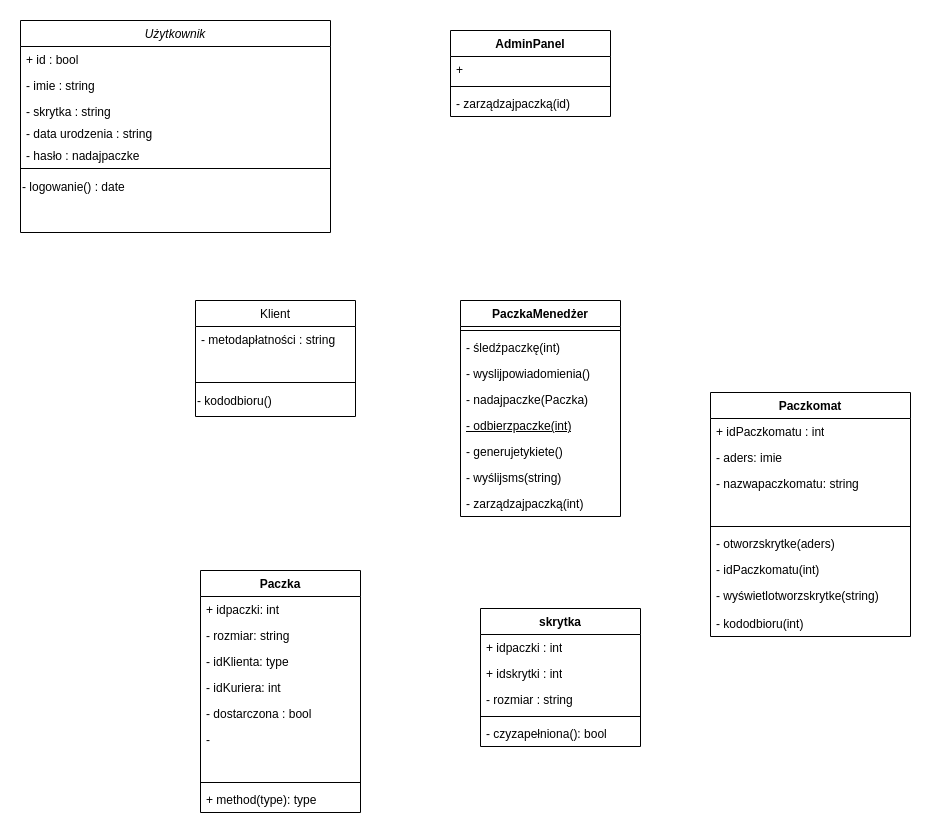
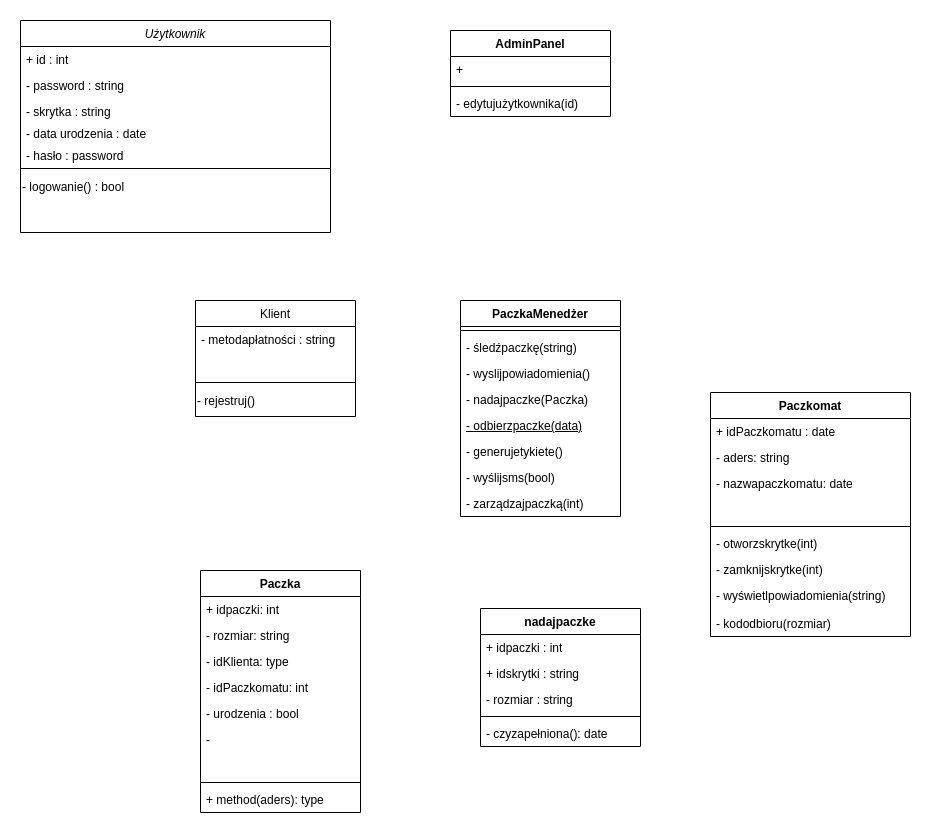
node "+ id : bool": label "+ id : bool" -> "+ id : int"
node "- imie : string": label "- imie : string" -> "- password : string"
node "- zarządzajpaczką(id)": label "- zarządzajpaczką(id)" -> "- edytujużytkownika(id)"
node "- data urodzenia : string": label "- data urodzenia : string" -> "- data urodzenia : date"
node "- hasło : nadajpaczke": label "- hasło : nadajpaczke" -> "- hasło : password"
node "- logowanie() : date": label "- logowanie() : date" -> "- logowanie() : bool"
node "- śledźpaczkę(int)": label "- śledźpaczkę(int)" -> "- śledźpaczkę(string)"
node "- kododbioru()": label "- kododbioru()" -> "- rejestruj()"
node "- odbierzpaczke(int)": label "- odbierzpaczke(int)" -> "- odbierzpaczke(data)"
node "+ idPaczkomatu : int": label "+ idPaczkomatu : int" -> "+ idPaczkomatu : date"
node "- aders: imie": label "- aders: imie" -> "- aders: string"
node "- wyślijsms(string)": label "- wyślijsms(string)" -> "- wyślijsms(bool)"
node "- nazwapaczkomatu: string": label "- nazwapaczkomatu: string" -> "- nazwapaczkomatu: date"
node "- otworzskrytke(aders)": label "- otworzskrytke(aders)" -> "- otworzskrytke(int)"
node "- idPaczkomatu(int)": label "- idPaczkomatu(int)" -> "- zamknijskrytke(int)"
node "- wyświetlotworzskrytke(string)": label "- wyświetlotworzskrytke(string)" -> "- wyświetlpowiadomienia(string)"
node "skrytka": label "skrytka" -> "nadajpaczke"
node "- kododbioru(int)": label "- kododbioru(int)" -> "- kododbioru(rozmiar)"
node "+ idskrytki : int": label "+ idskrytki : int" -> "+ idskrytki : string"
node "- idKuriera: int": label "- idKuriera: int" -> "- idPaczkomatu: int"
node "- dostarczona : bool": label "- dostarczona : bool" -> "- urodzenia : bool"
node "- czyzapełniona(): bool": label "- czyzapełniona(): bool" -> "- czyzapełniona(): date"
node "+ method(type): type": label "+ method(type): type" -> "+ method(aders): type"
